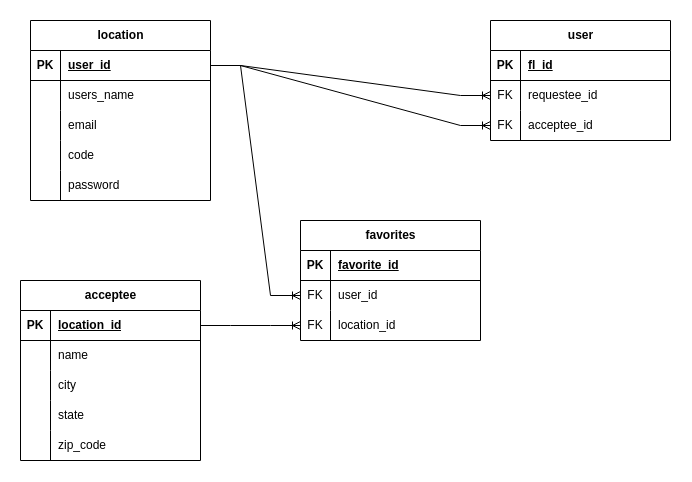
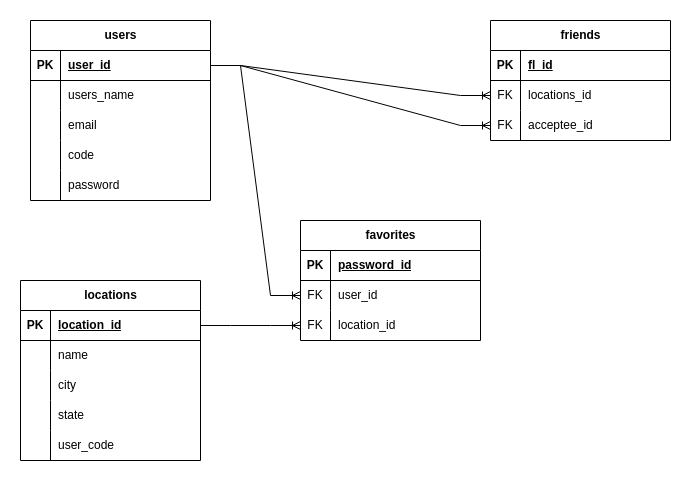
node "location": label "location" -> "users"
node "user": label "user" -> "friends"
node "requestee_id": label "requestee_id" -> "locations_id"
node "favorite_id": label "favorite_id" -> "password_id"
node "acceptee": label "acceptee" -> "locations"
node "zip_code": label "zip_code" -> "user_code"
